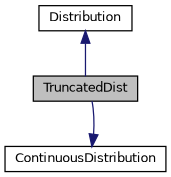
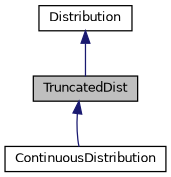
edge "TruncatedDist" -> "ContinuousDistribution": reversed
